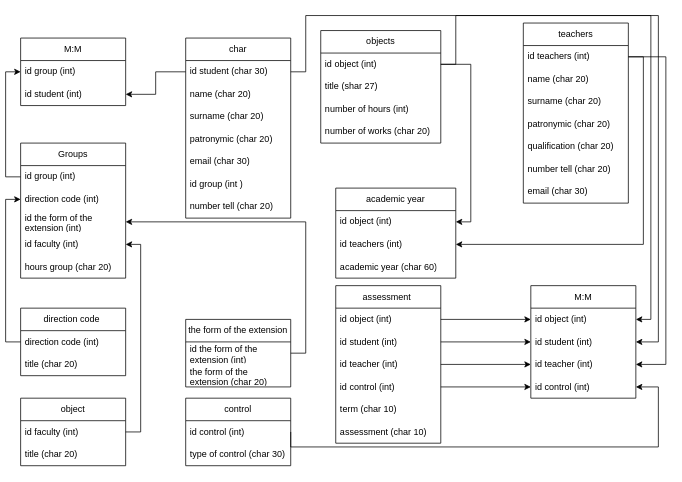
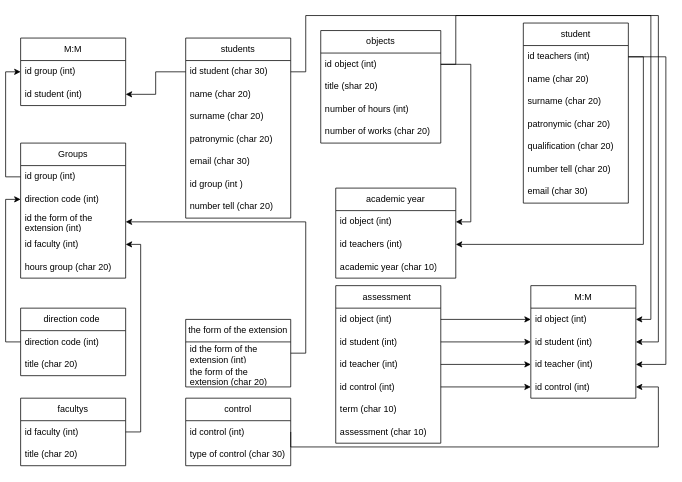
node "teachers": label "teachers" -> "student"
node "char": label "char" -> "students"
node "title (shar 27)": label "title (shar 27)" -> "title (shar 20)"
node "academic year (char 60)": label "academic year (char 60)" -> "academic year (char 10)"
node "object": label "object" -> "facultys"
